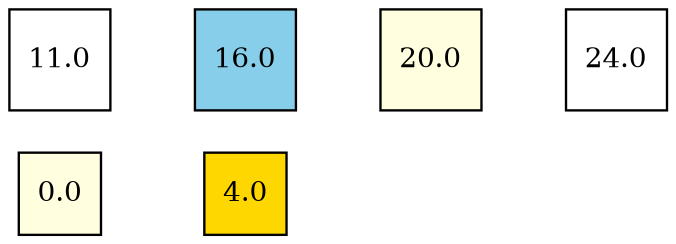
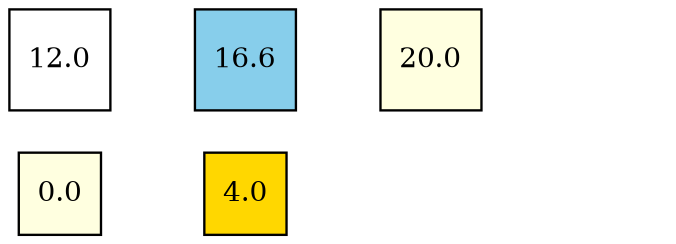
node "11.0": label "11.0" -> "12.0"
node "16.0": label "16.0" -> "16.6"
node "24.0": removed
